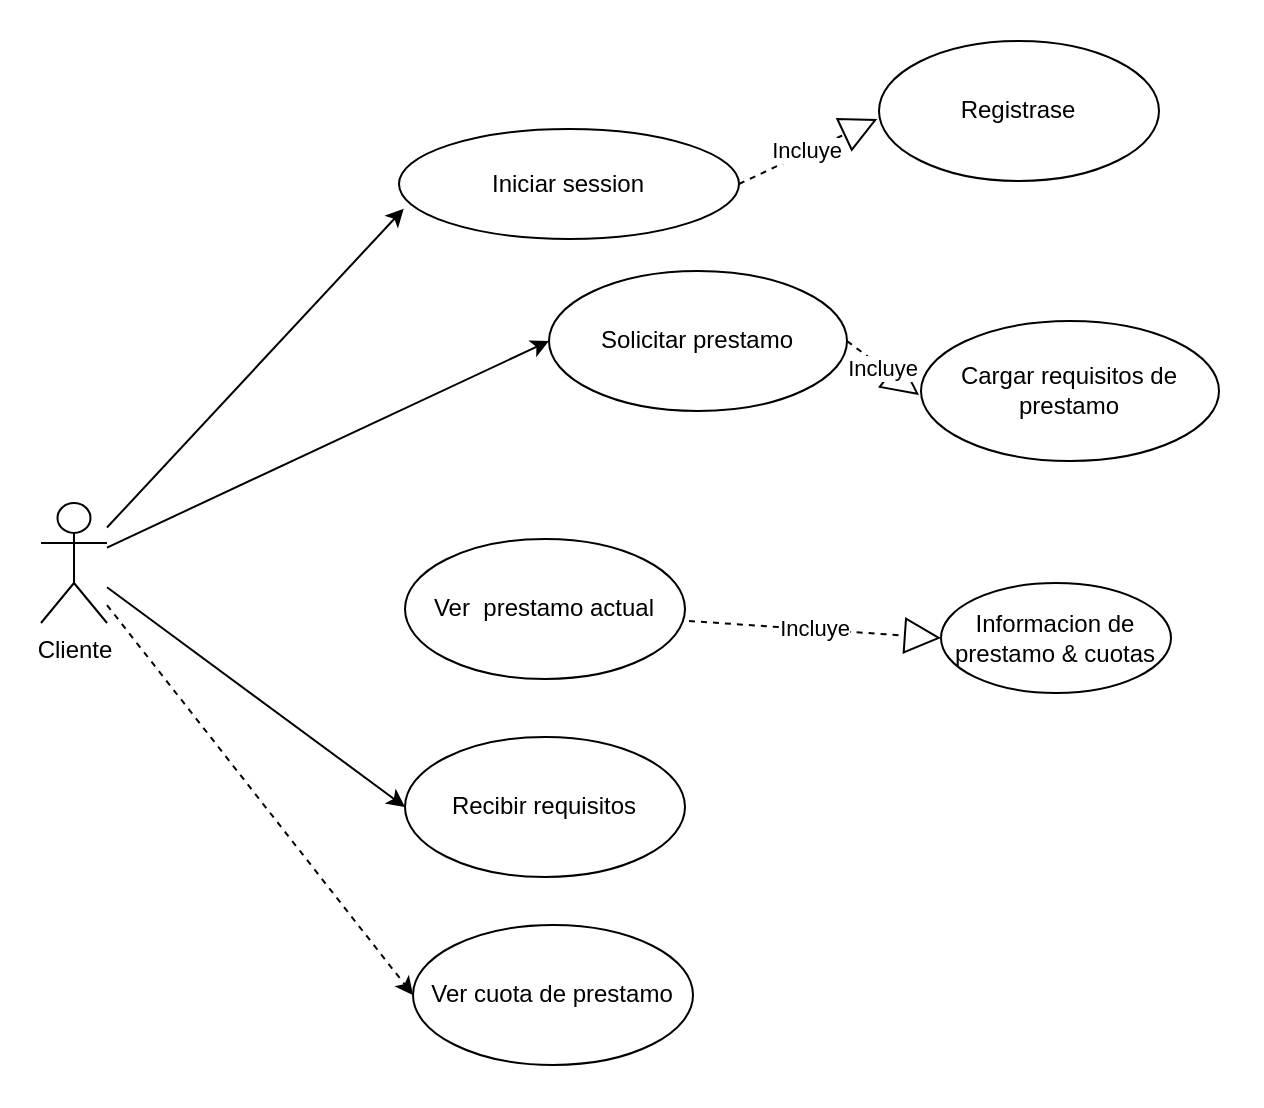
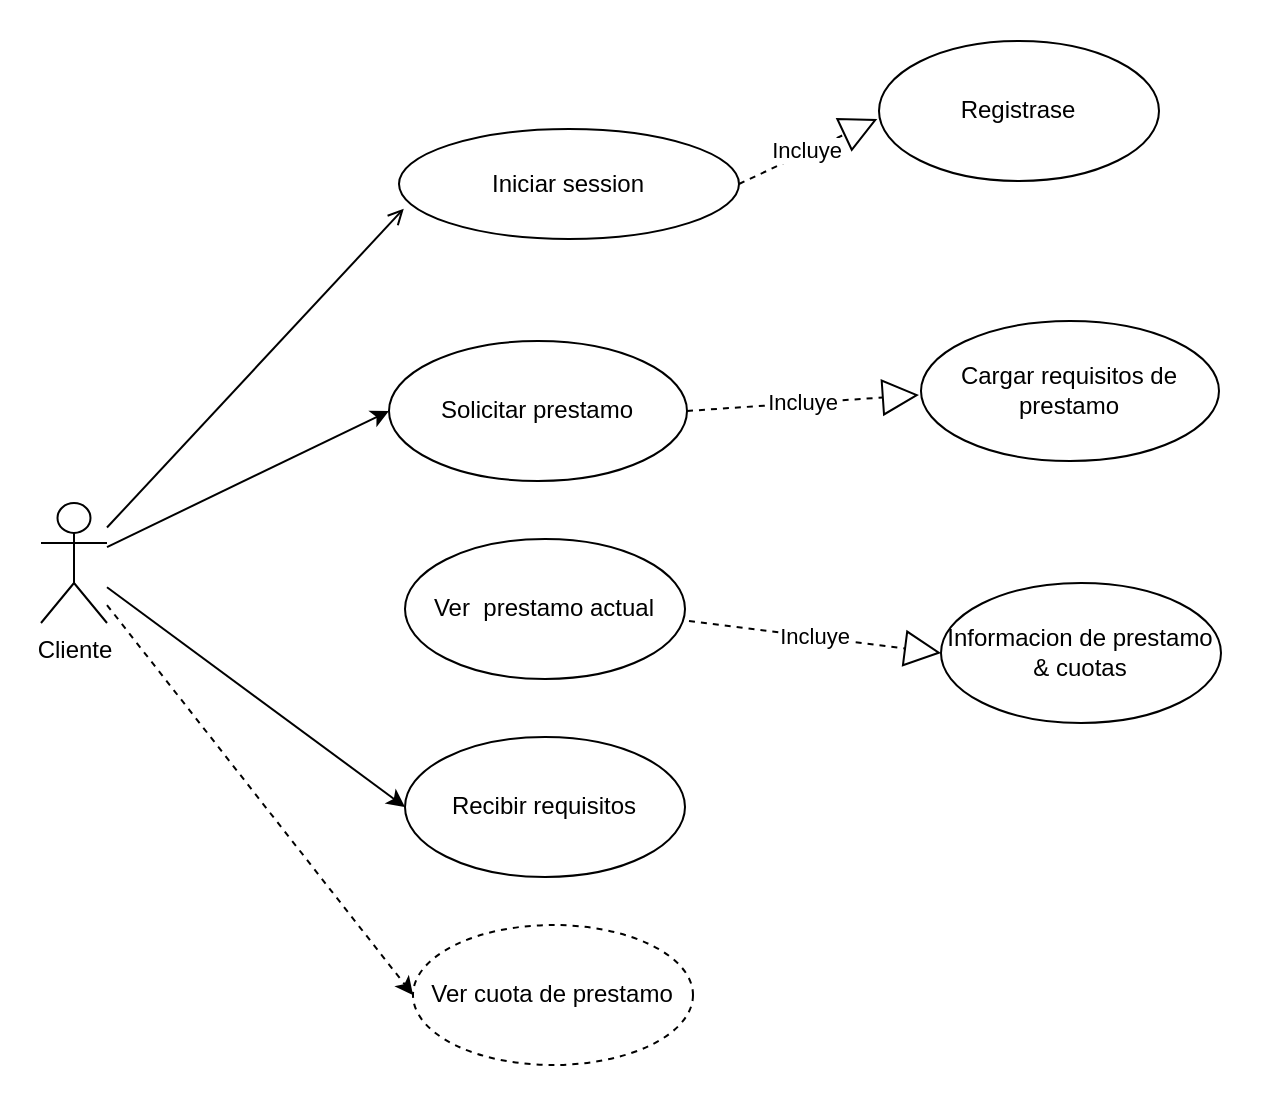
edge "Cliente" -> "Iniciar session": arrowhead classic -> open
node "Solicitar prestamo": moved (698, 341) -> (538, 411)
node "Informacion de prestamo & cuotas": size 230x110 -> 280x140
node "Ver cuota de prestamo": style solid -> dashed
